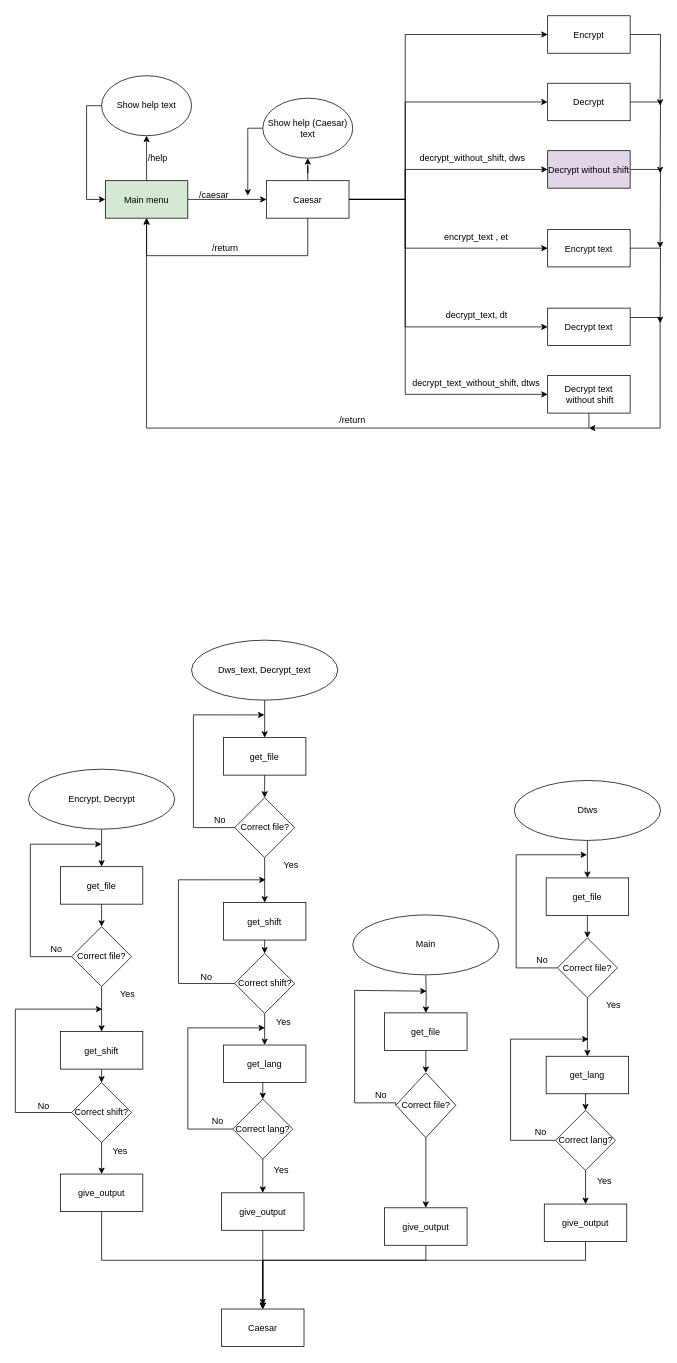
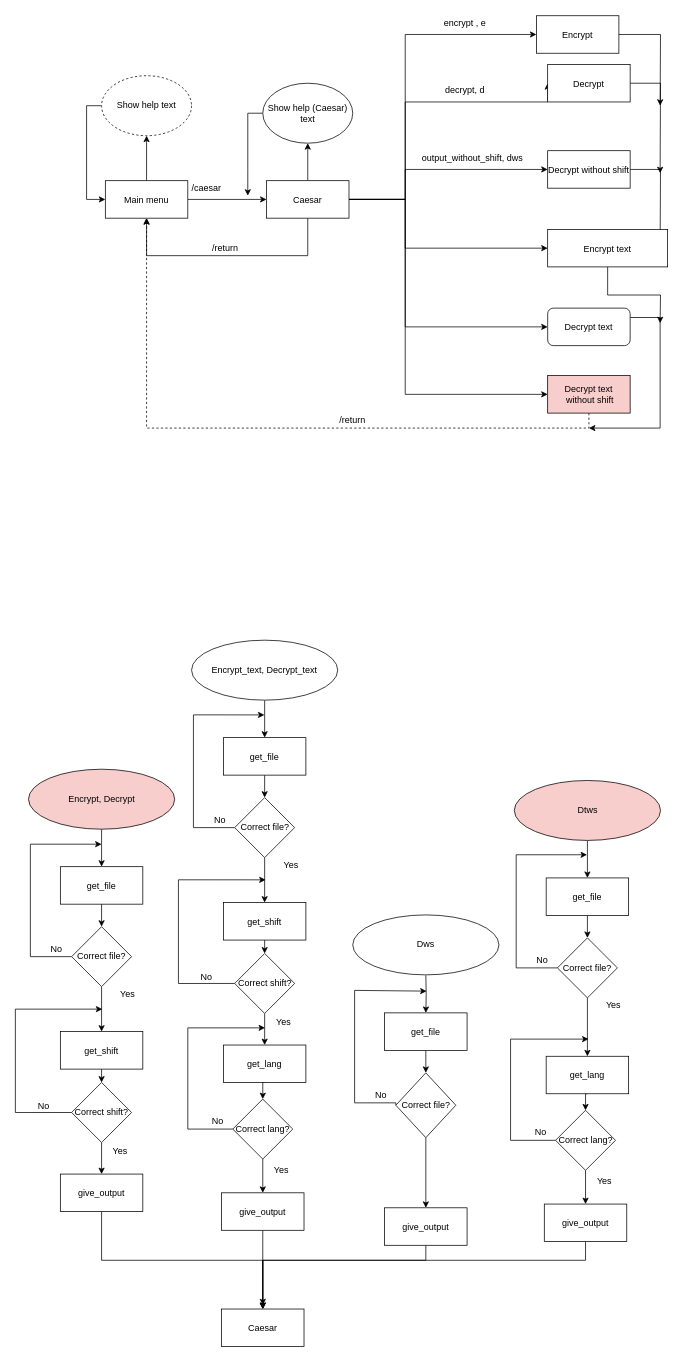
node "encrypt , e": added
node "Encrypt": moved (589, 34) -> (578, 34)
node "decrypt, d": added
node "Decrypt": moved (589, 102) -> (589, 83)
node "Show help text": style solid -> dashed
node "Show help (Caesar) text": moved (308, 128) -> (308, 113)
node "/help": removed
node "decrypt_without_shift, dws": label "decrypt_without_shift, dws" -> "output_without_shift, dws"
node "Decrypt without shift": fillcolor #e1d5e7 -> #ffffff
node "/caesar": moved (214, 195) -> (207, 188)
node "Main menu": fillcolor #d5e8d4 -> #ffffff
node "encrypt_text , et": removed
node "Encrypt text": size 83x38 -> 120x38
node "decrypt_text, dt": removed
node "Decrypt text": shape rectangle -> rounded rectangle
node "decrypt_text_without_shift, dtws": removed
node "Decrypt text without shift": fillcolor #ffffff -> #f8cecc
edge "Decrypt text without shift" -> "Main menu": style solid -> dashed
node "Dws_text, Decrypt_text": label "Dws_text, Decrypt_text" -> "Encrypt_text, Decrypt_text"
node "Encrypt, Decrypt": fillcolor #ffffff -> #f8cecc
node "Dtws": fillcolor #ffffff -> #f8cecc
node "Main": label "Main" -> "Dws"
